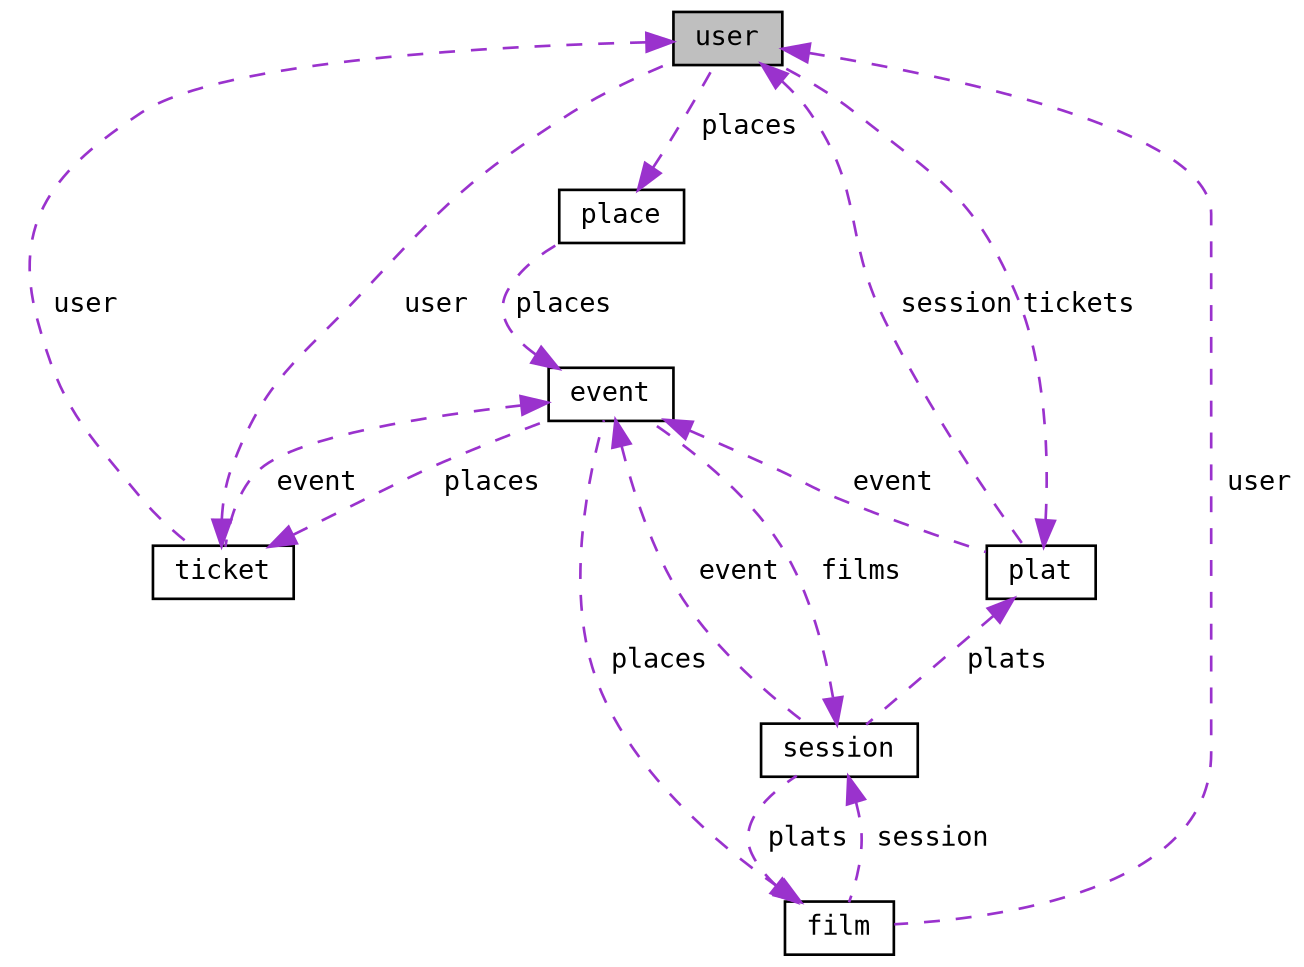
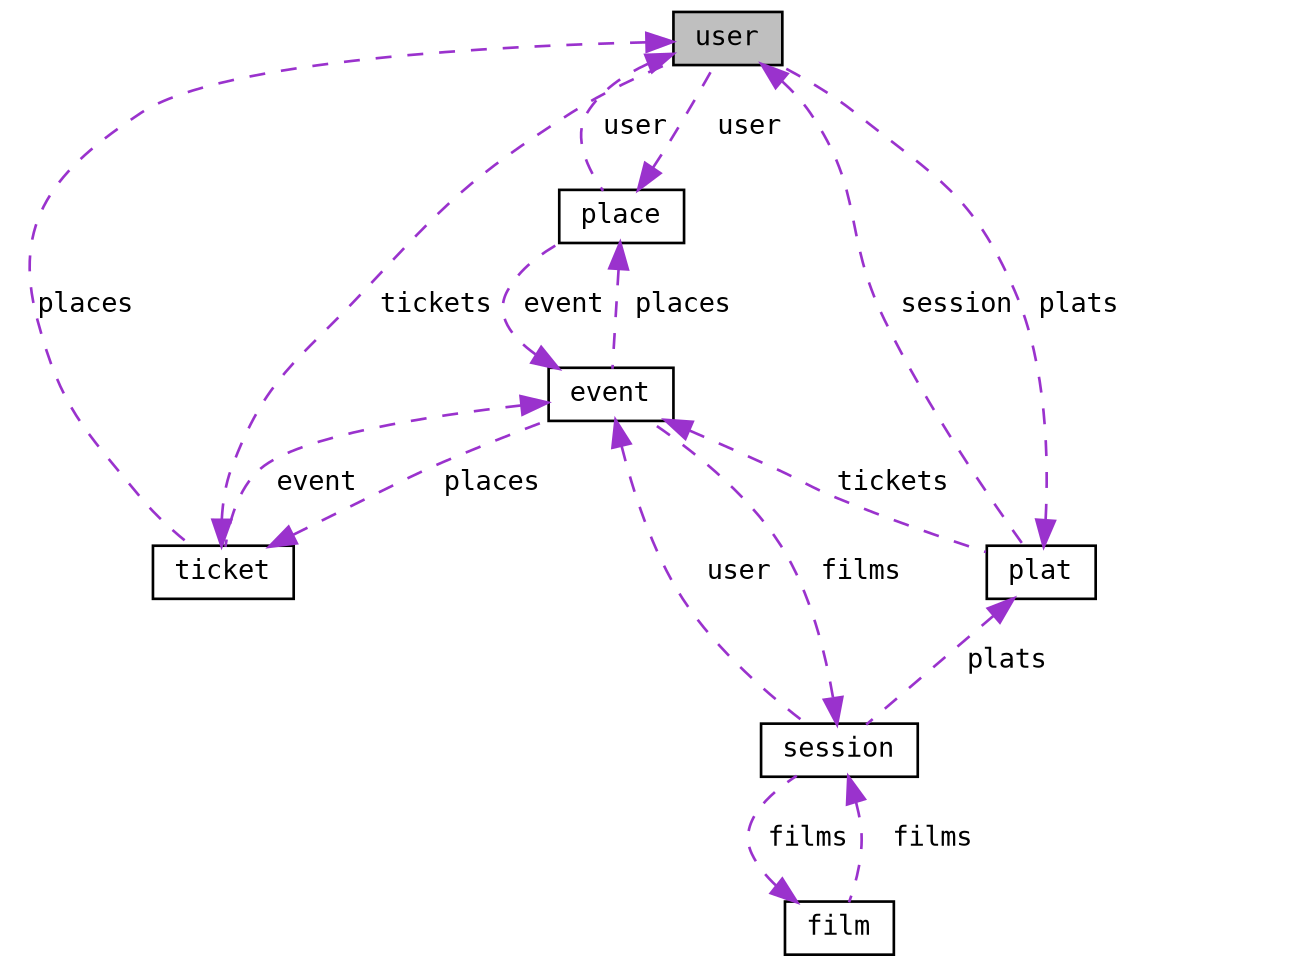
edge "user" -> "place": label " places" -> " user"
edge "ticket" -> "user": label " user" -> " places"
edge "user" -> "ticket": label " user" -> " tickets"
edge "place" -> "event": label " places" -> " event"
edge "user" -> "plat": label " tickets" -> " plats"
edge "film" -> "user": now "place" -> "user"
edge "plat" -> "event": label " event" -> " tickets"
edge "session" -> "event": label " event" -> " user"
edge "event" -> "film": now "event" -> "place"
edge "session" -> "film": label " plats" -> " films"
edge "film" -> "session": label " session" -> " films"
